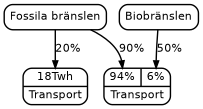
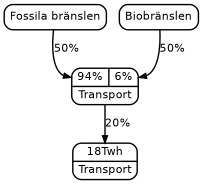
edge "Fossila bränslen" -> "18Twh": now "94%" -> "18Twh"
edge "Fossila bränslen" -> "94%": label "90%" -> "50%"
